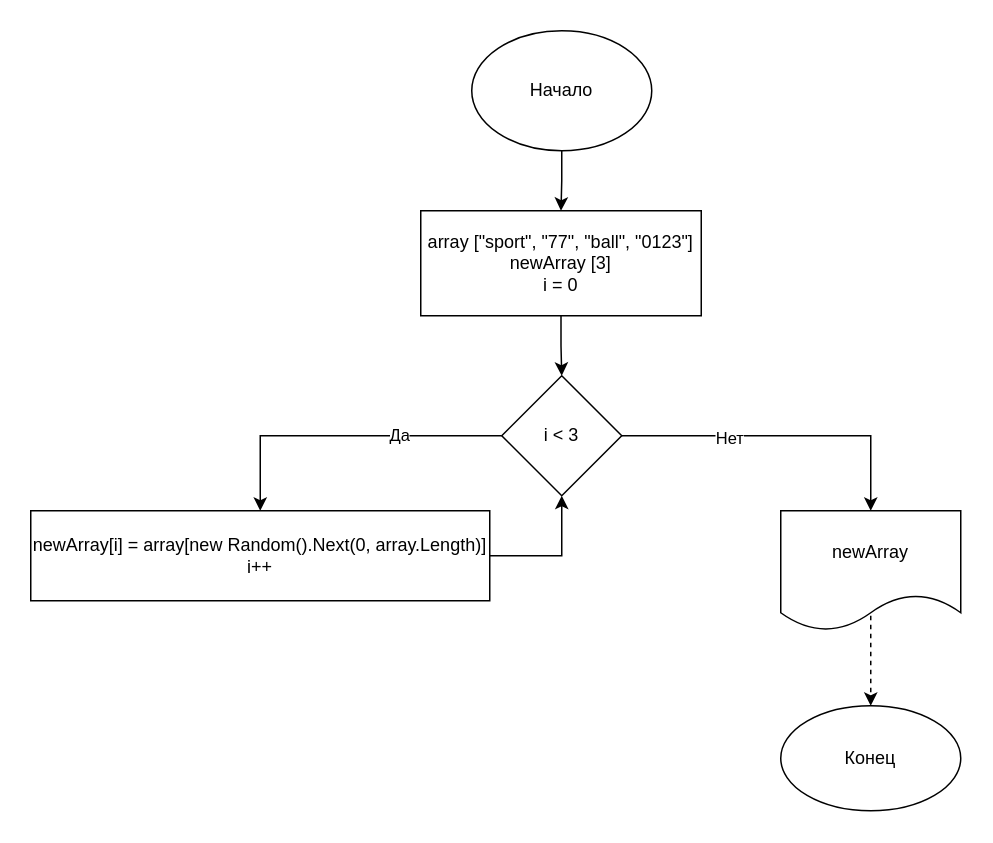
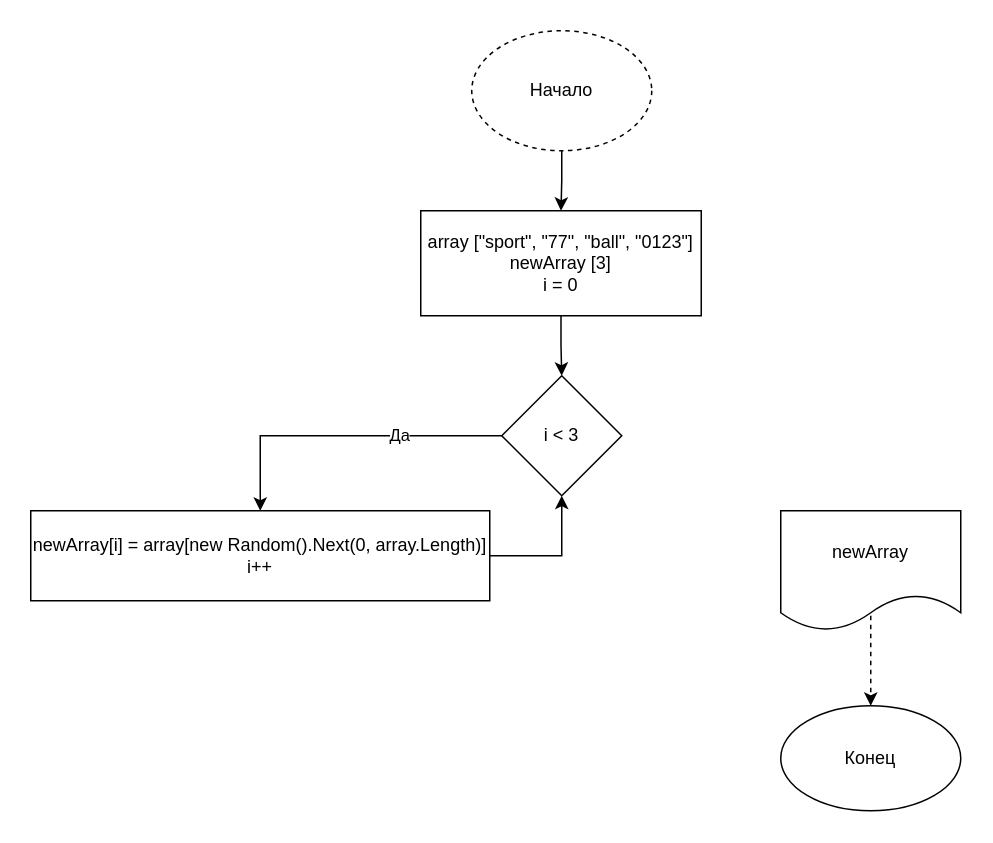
node "Начало": style solid -> dashed
edge "i < 3" -> "newArray": removed, label "Нет"
